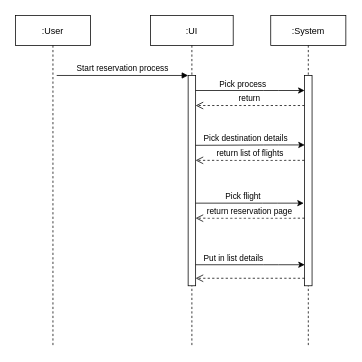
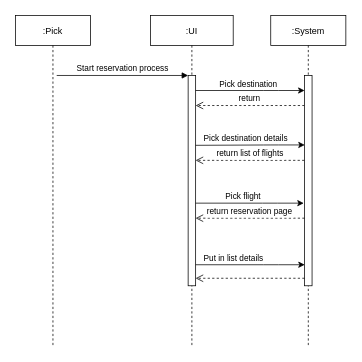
node ":User": label ":User" -> ":Pick"
node "Pick process": label "Pick process" -> "Pick destination"
